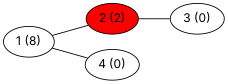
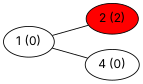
node "3 (0)": removed
node "1 (8)": label "1 (8)" -> "1 (0)"
